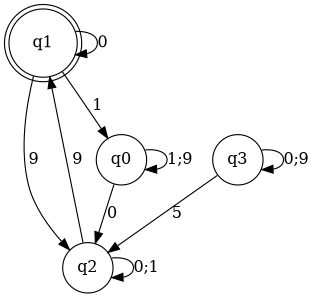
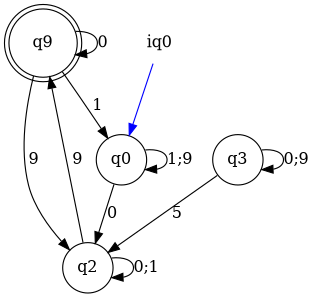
node "q1": label "q1" -> "q9"
node "iq0": added
